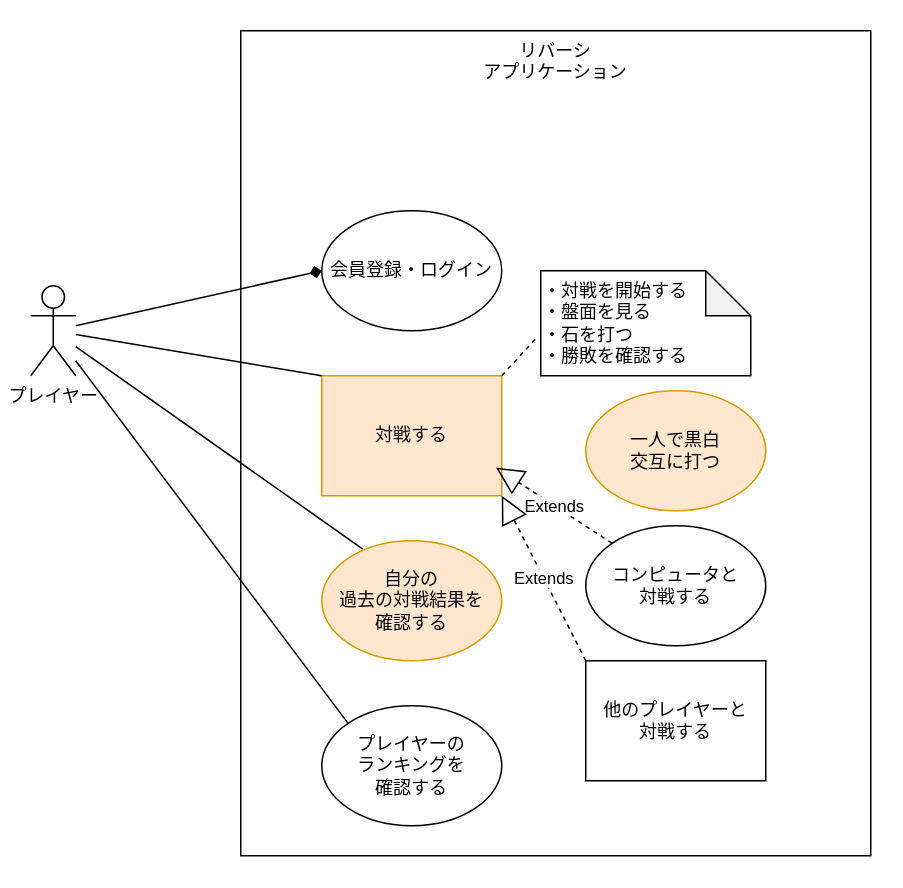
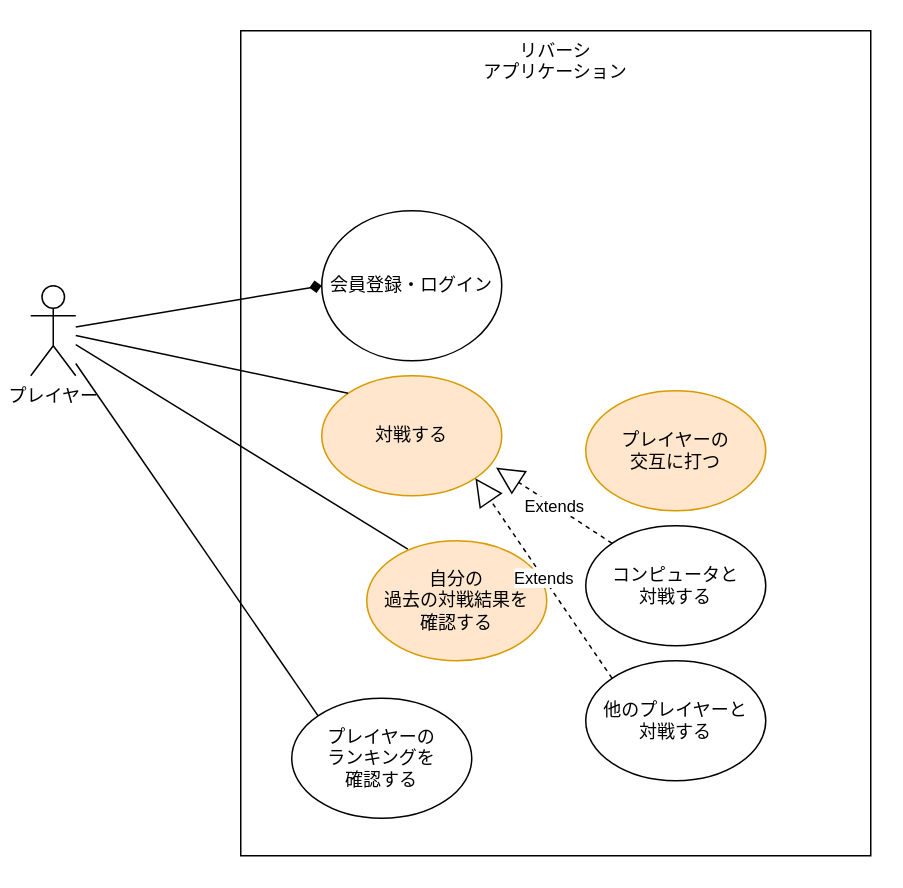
node "会員登録・ログイン": size 180x120 -> 180x150
node "・対戦を開始する ・盤面を見る ・石を打つ ・勝敗を確認する": removed
edge "・対戦を開始する ・盤面を見る ・石を打つ ・勝敗を確認する" -- "対戦する": removed
node "対戦する": shape rectangle -> ellipse
node "一人で黒白 交互に打つ": label "一人で黒白 交互に打つ" -> "プレイヤーの 交互に打つ"
node "自分の 過去の対戦結果を 確認する": moved (412, 601) -> (457, 601)
node "他のプレイヤーと 対戦する": shape rectangle -> ellipse
node "プレイヤーの ランキングを 確認する": moved (412, 766) -> (382, 758)
